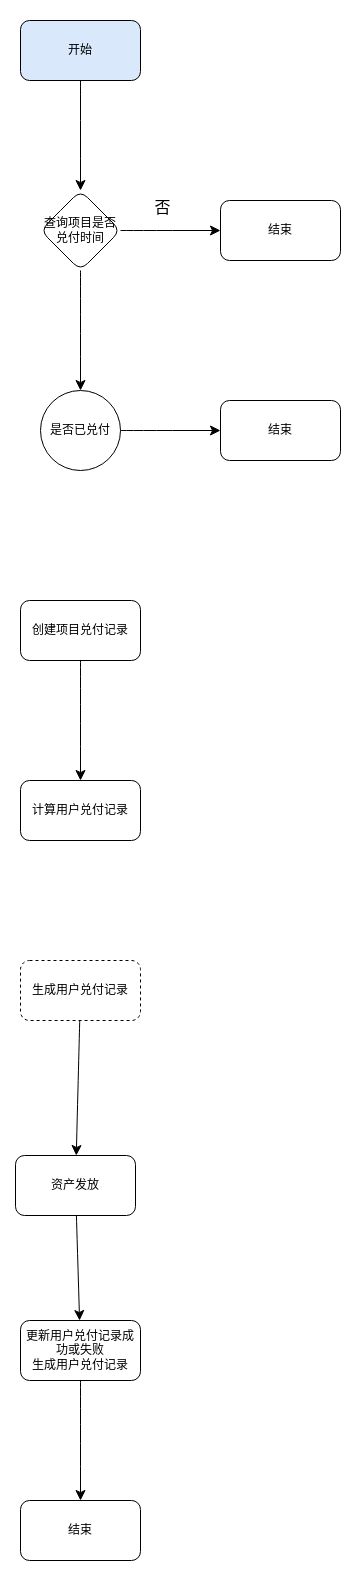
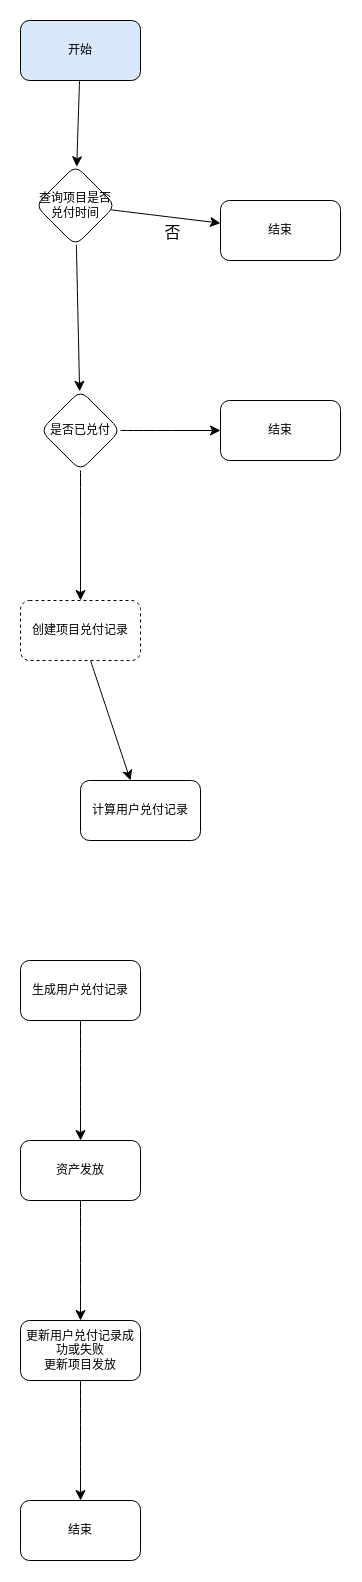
node "否": moved (162, 208) -> (172, 233)
node "查询项目是否兑付时间": moved (81, 231) -> (76, 206)
node "是否已兑付": shape ellipse -> diamond
edge "是否已兑付" -> "创建项目兑付记录": added
node "创建项目兑付记录": style solid -> dashed
node "计算用户兑付记录": moved (81, 811) -> (141, 811)
node "生成用户兑付记录": style dashed -> solid
node "资产发放": moved (76, 1186) -> (81, 1171)
node "更新用户兑付记录成功或失败 生成用户兑付记录": label "更新用户兑付记录成功或失败 生成用户兑付记录" -> "更新用户兑付记录成功或失败 更新项目发放"
